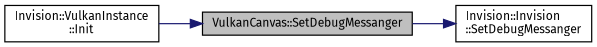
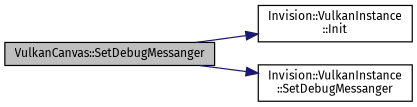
edge "Invision::VulkanInstance ::Init" -> "VulkanCanvas::SetDebugMessanger": reversed
node "Invision::Invision ::SetDebugMessanger": label "Invision::Invision ::SetDebugMessanger" -> "Invision::VulkanInstance ::SetDebugMessanger"
